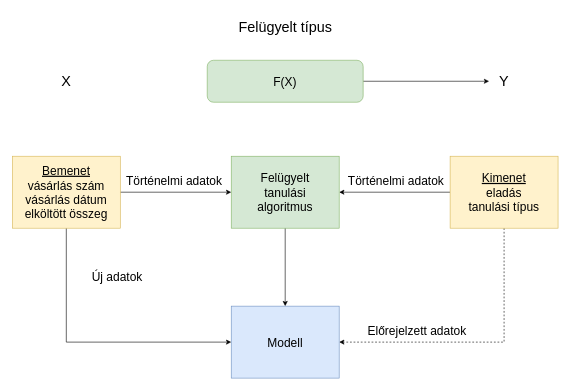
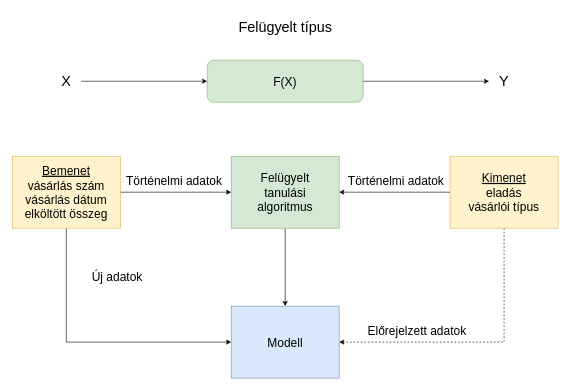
edge "X" -> "F(X)": added
node "Kimenet eladás tanulási típus": label "Kimenet eladás tanulási típus" -> "Kimenet eladás vásárlói típus"
